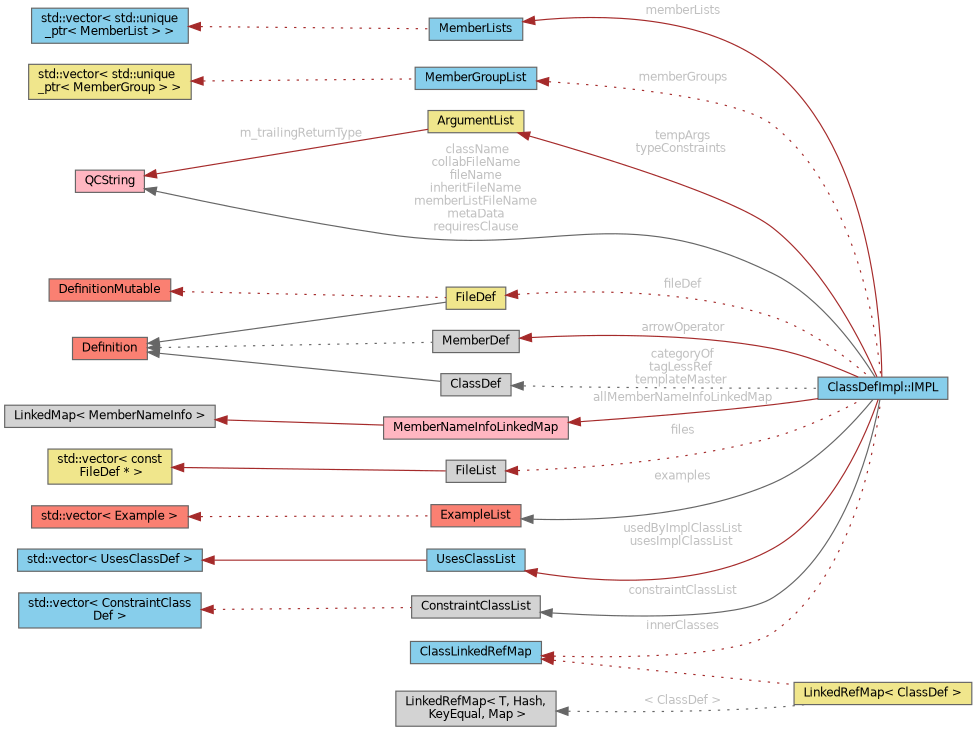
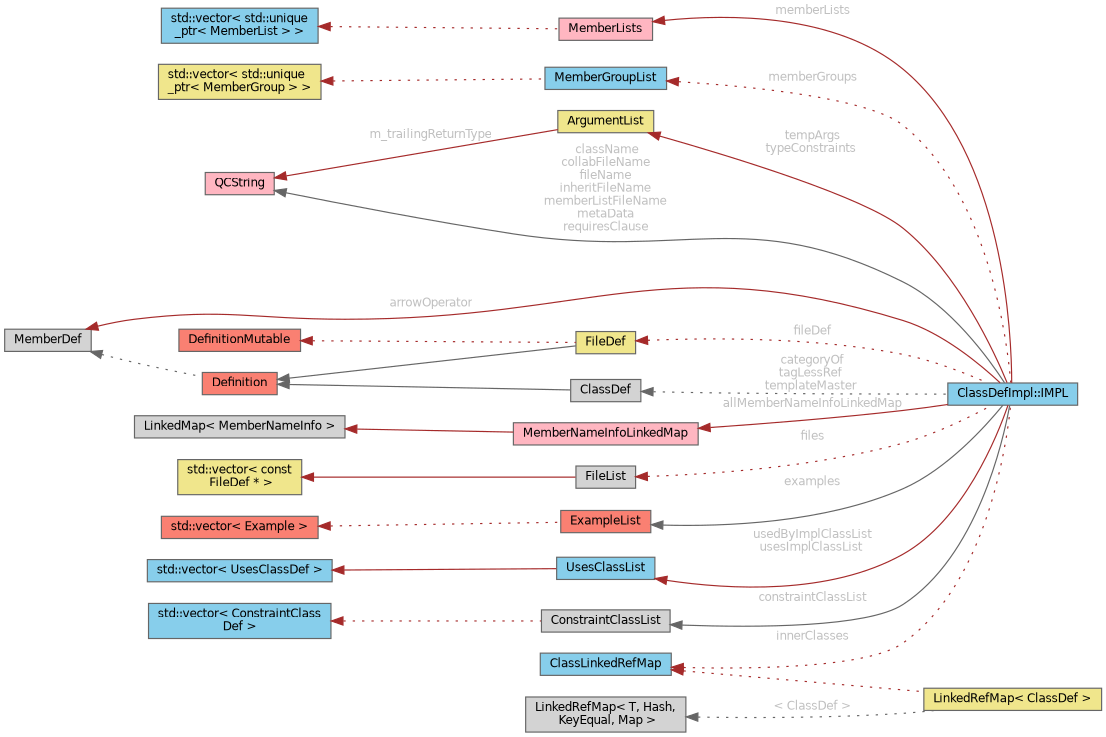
node "MemberLists": fillcolor skyblue -> lightpink
edge "MemberDef" -> "Definition": reversed
